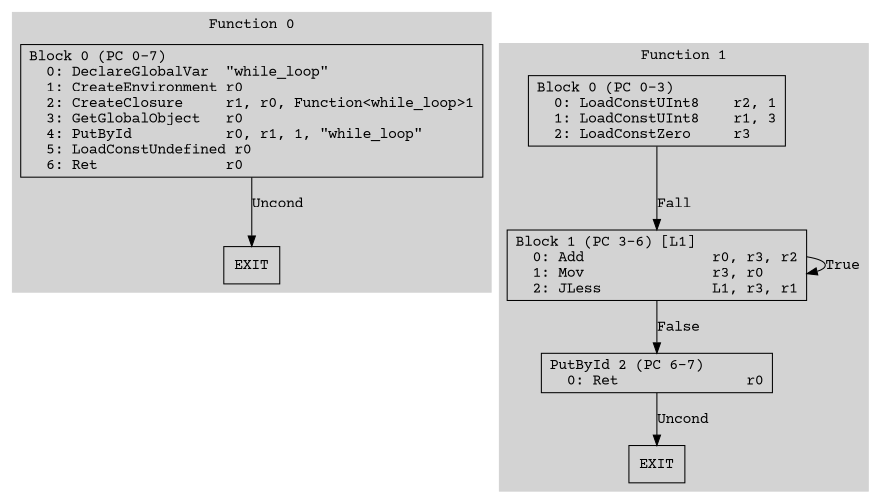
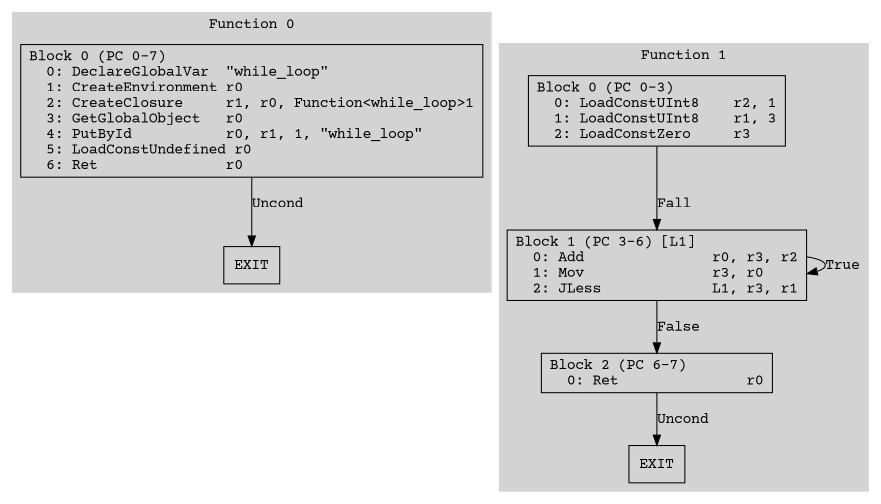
node "PutById 2 (PC 6-7) 0: Ret               r0": label "PutById 2 (PC 6-7) 0: Ret               r0" -> "Block 2 (PC 6-7) 0: Ret               r0"
